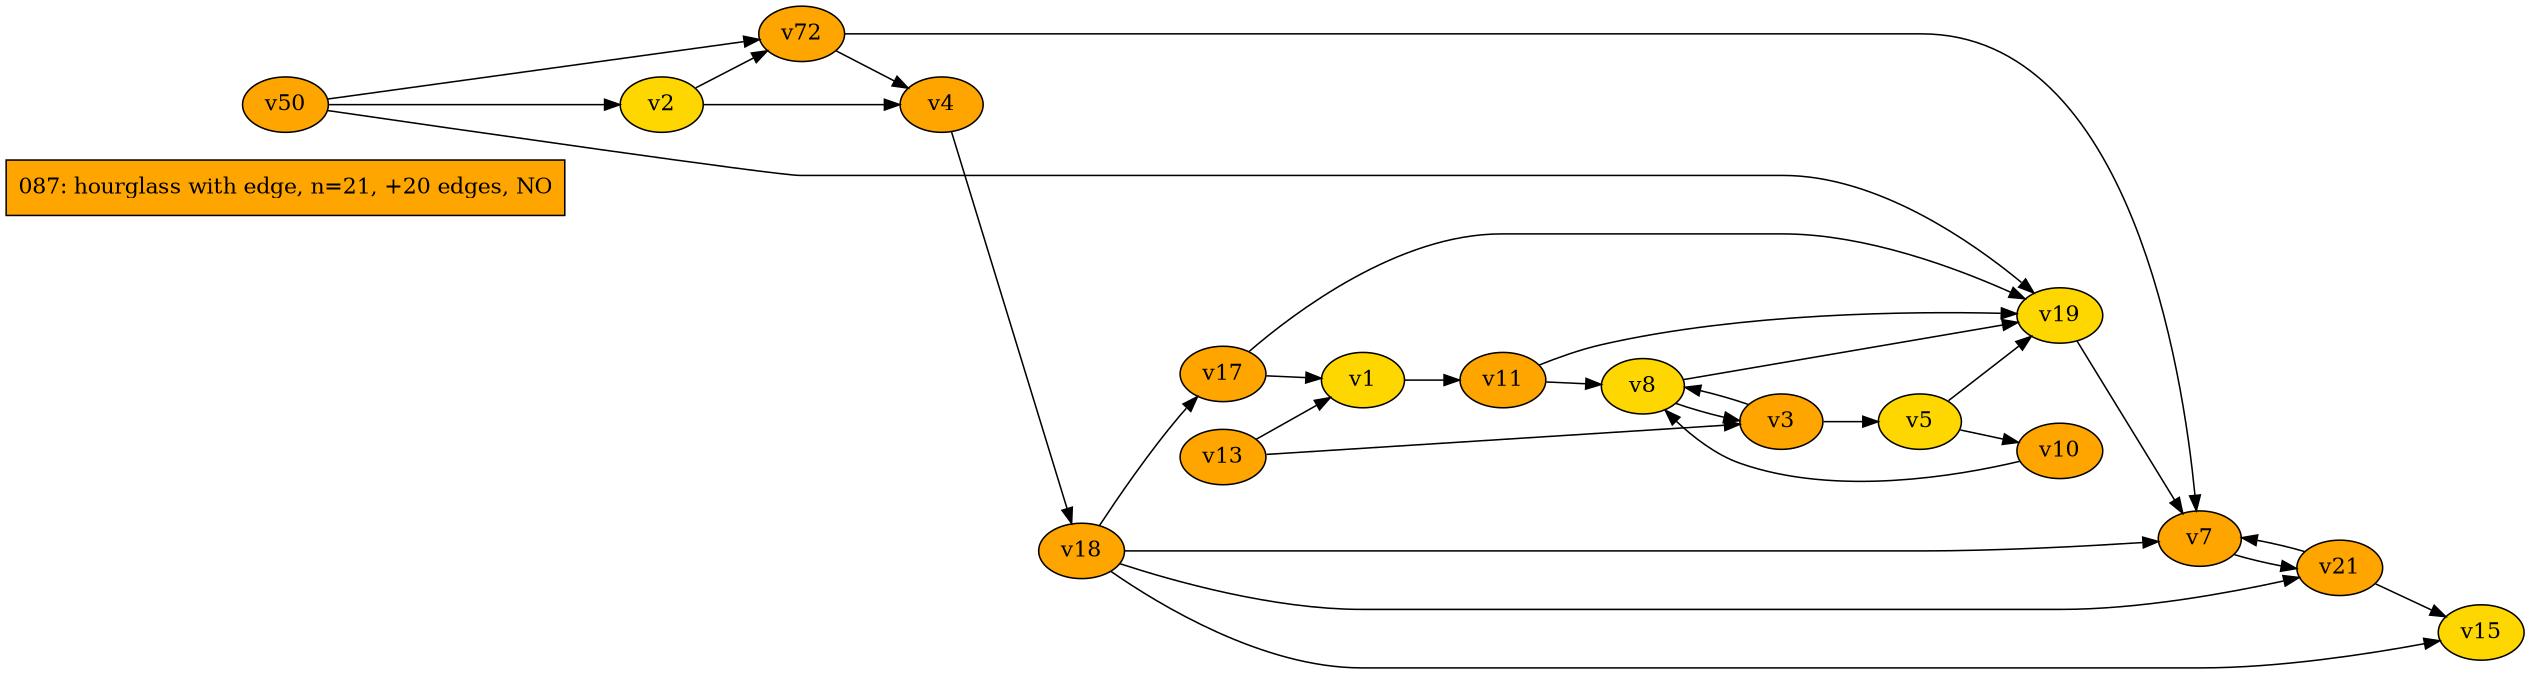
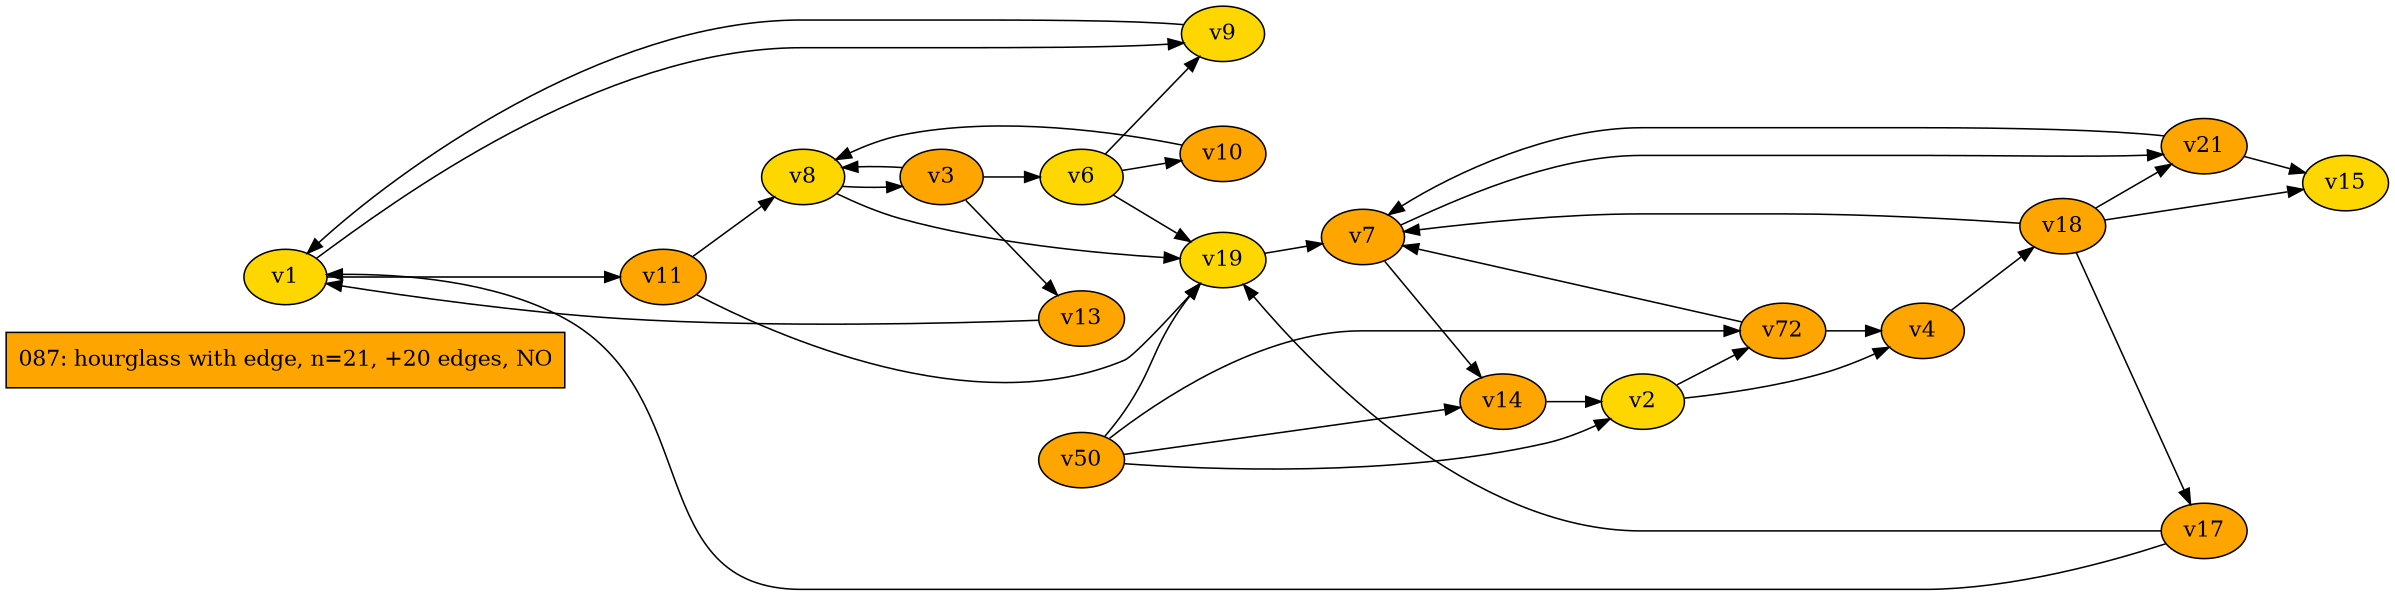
node "v9": added
node "v14": added
node "v5": label "v5" -> "v6"
edge "v13" -> "v3": reversed
